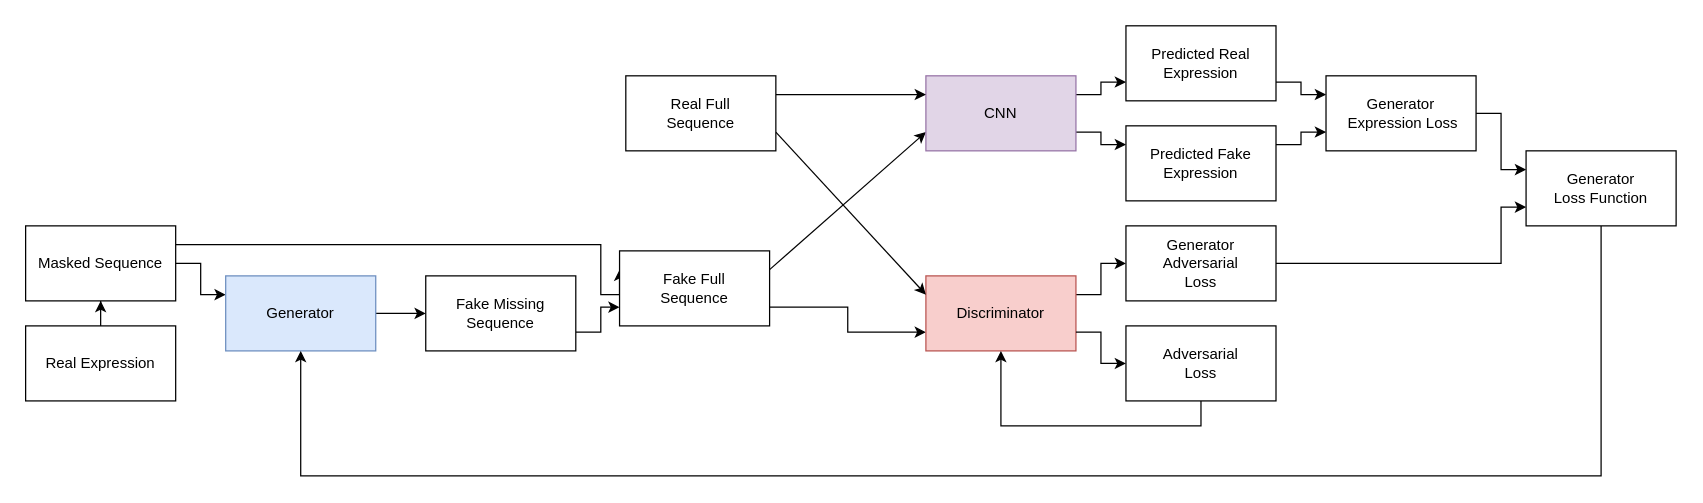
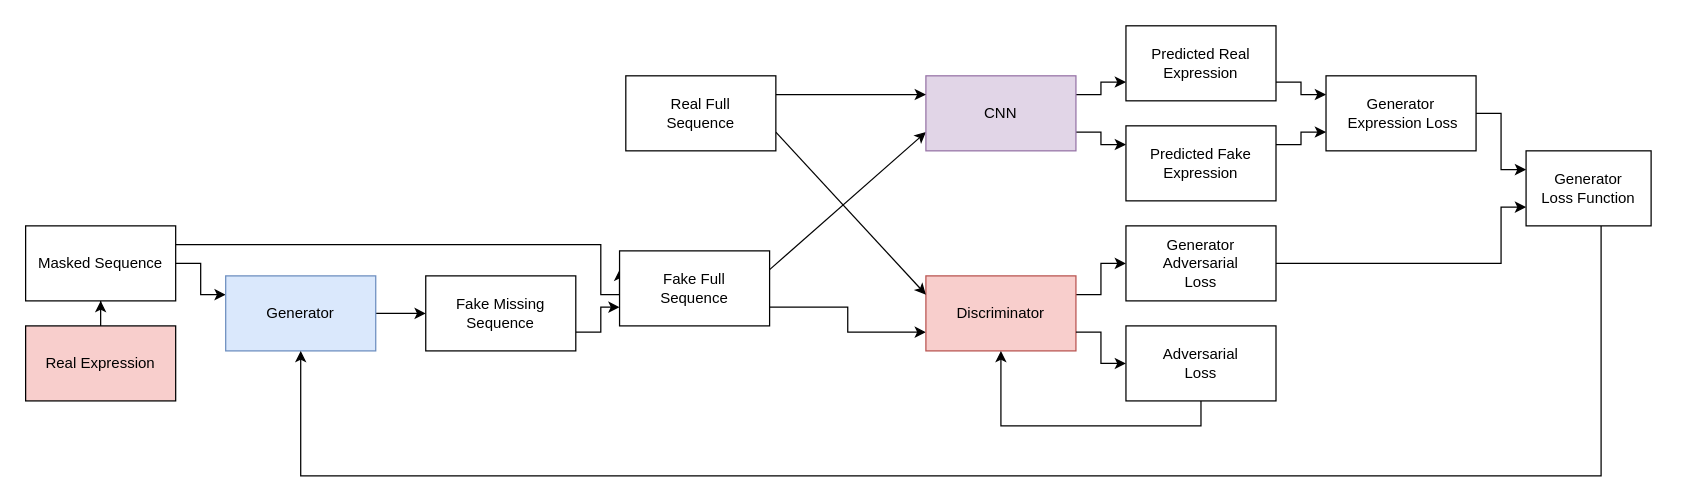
node "Generator Loss Function": size 150x75 -> 125x75
node "Real Expression": fillcolor #ffffff -> #f8cecc
